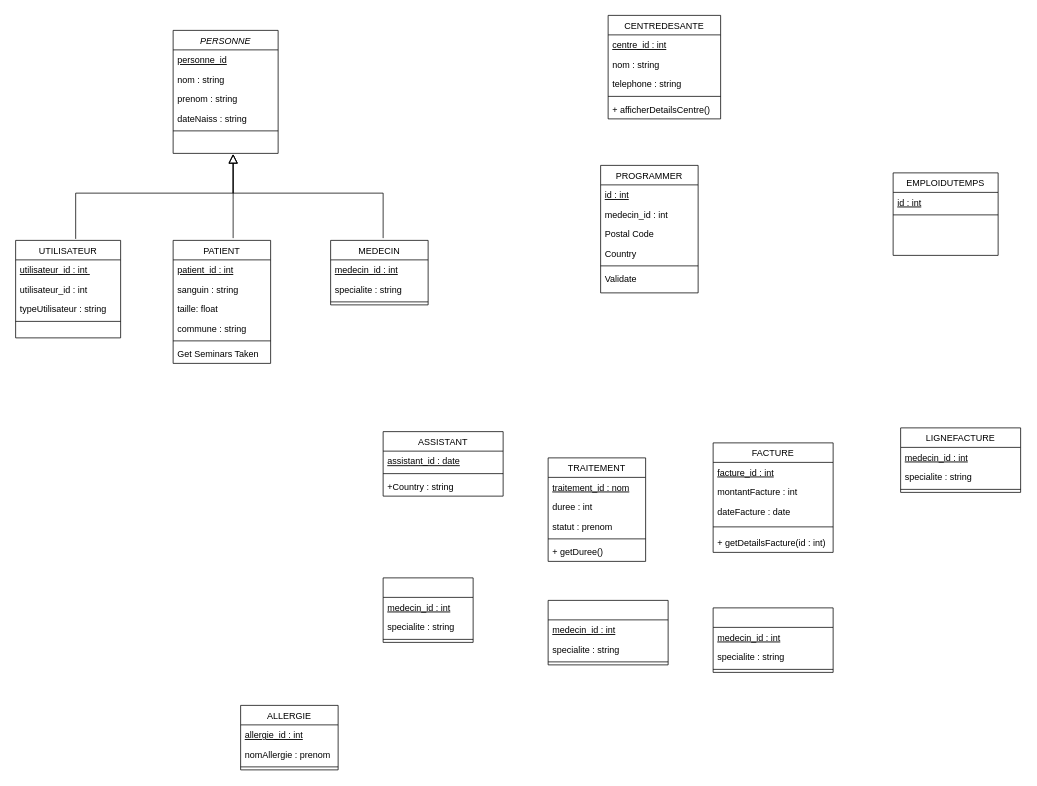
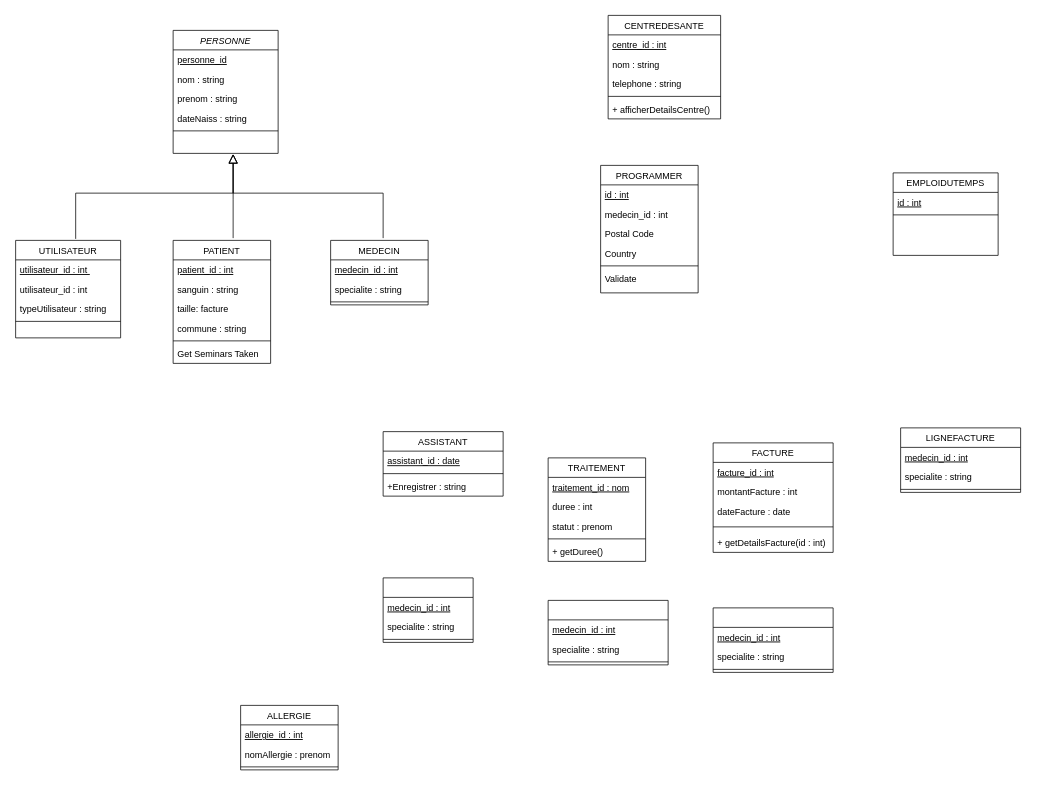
node "taille: float": label "taille: float" -> "taille: facture"
node "+Country : string": label "+Country : string" -> "+Enregistrer : string"
